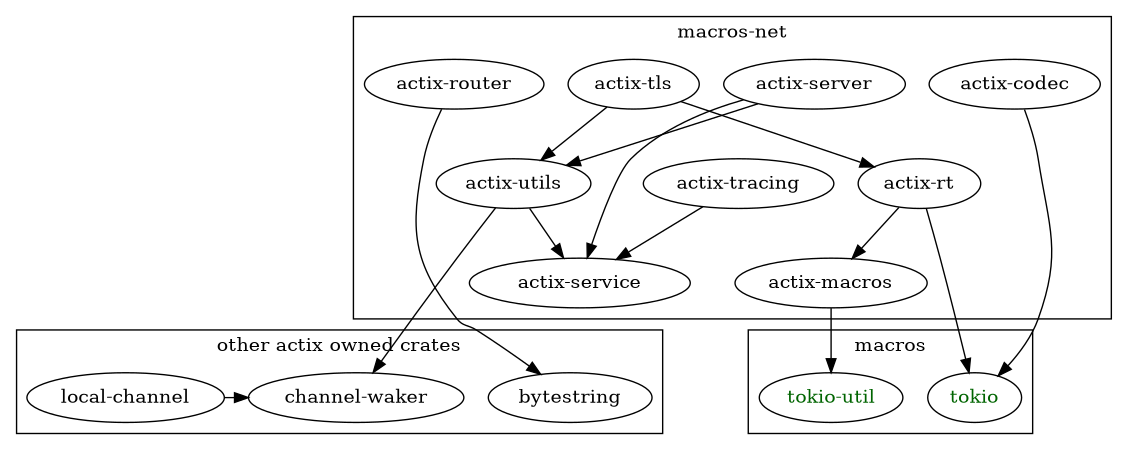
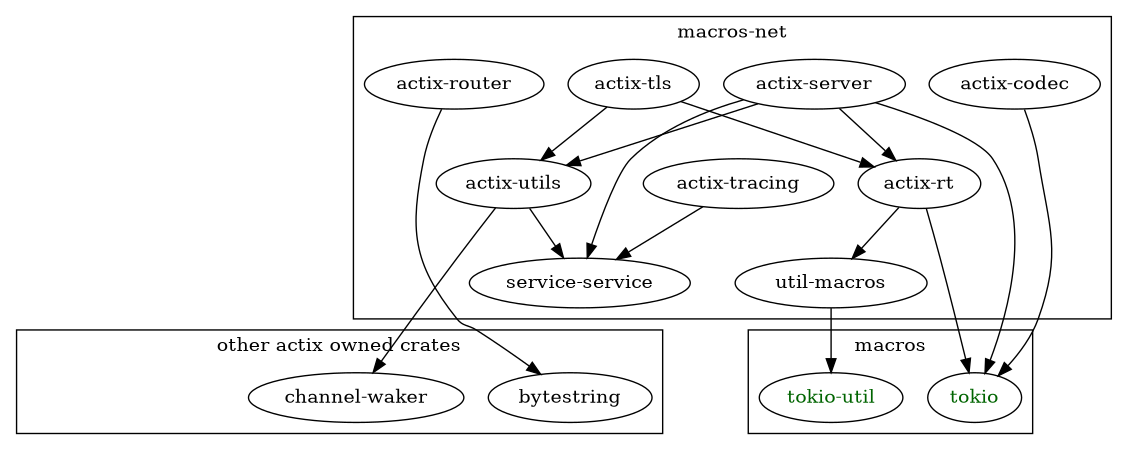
edge "actix-server" -> "actix-rt": added
edge "actix-server" -> "tokio": added
node "actix-service": label "actix-service" -> "service-service"
node "actix-macros": label "actix-macros" -> "util-macros"
node "local-channel": removed
